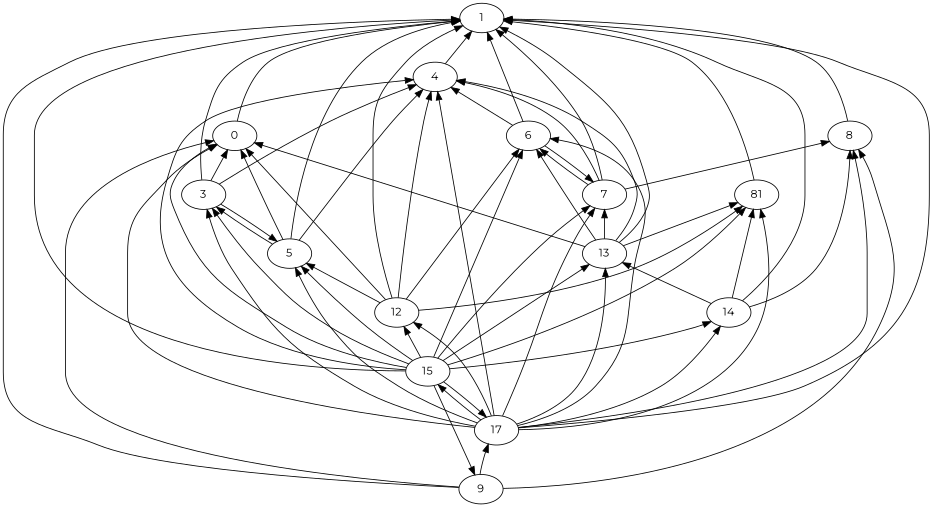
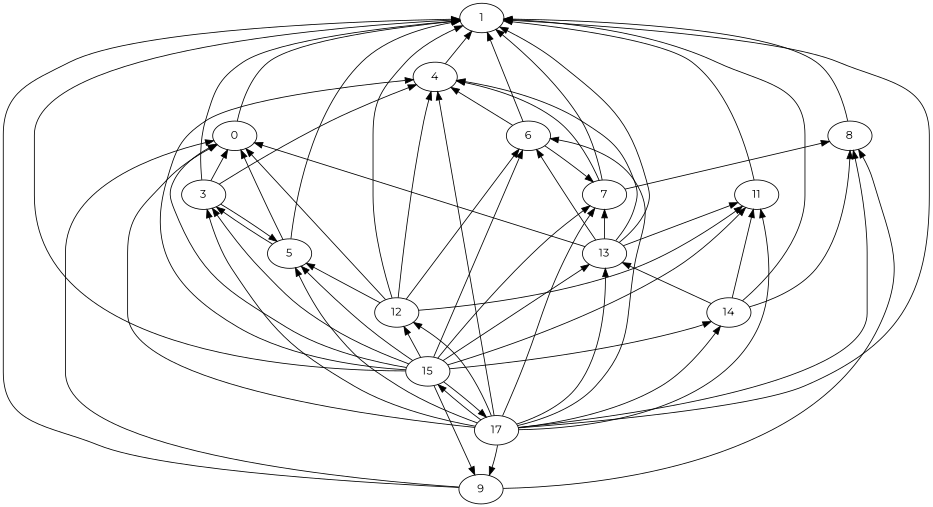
edge "5" -> "4": removed
edge "7" -> "6": removed
node "81": label "81" -> "11"
edge "9" -> "17": reversed
